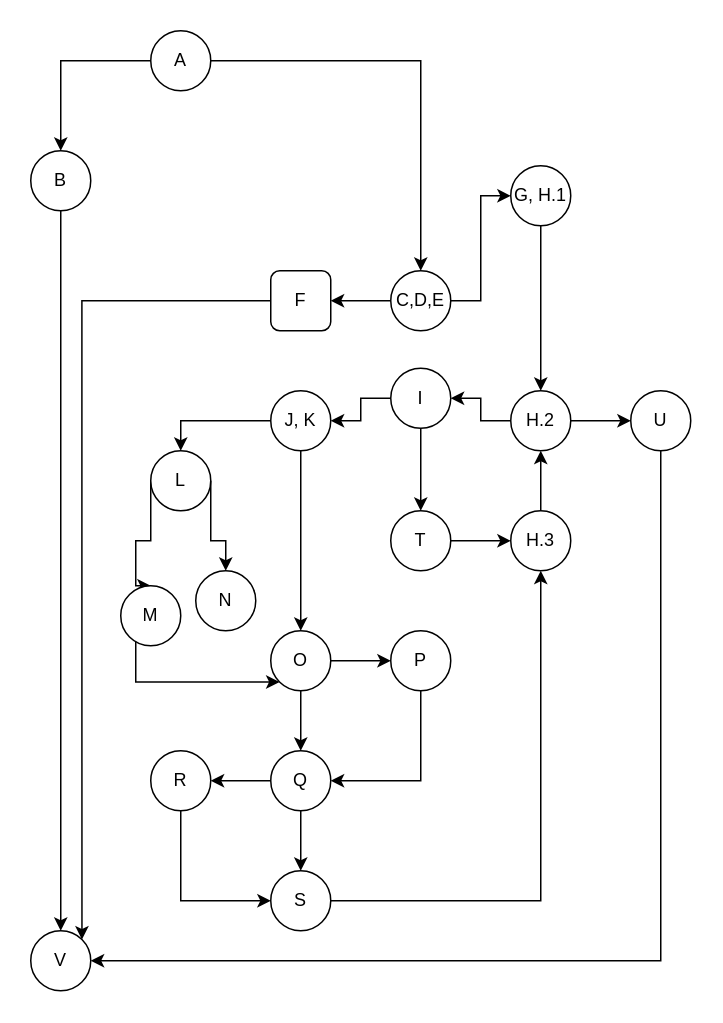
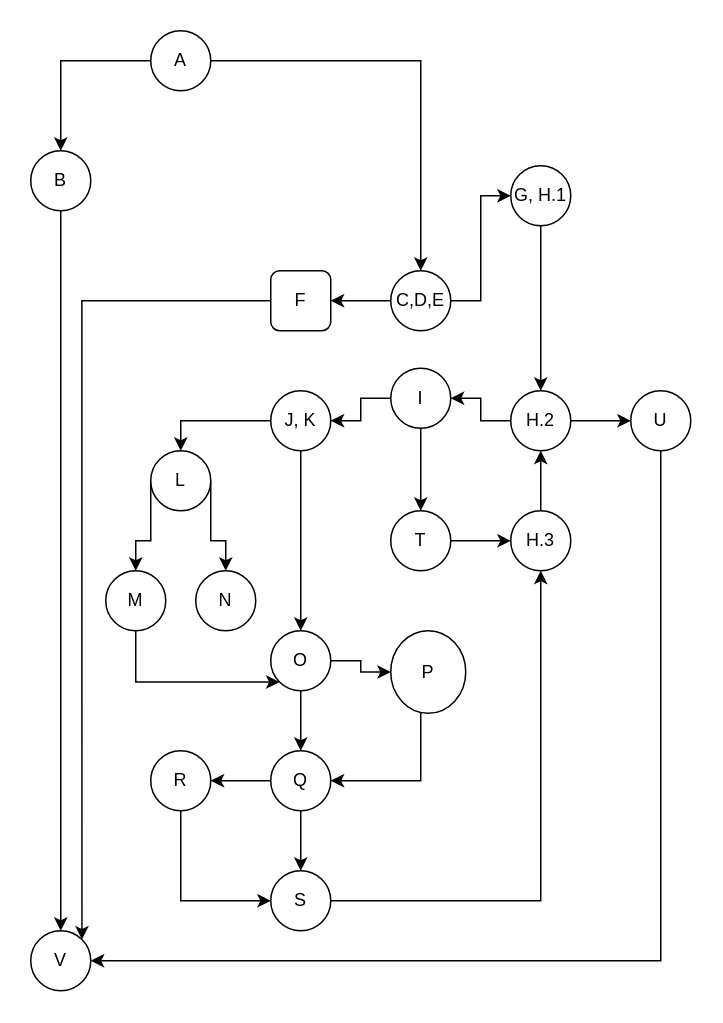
node "M": moved (151, 616) -> (136, 601)
node "P": size 60x60 -> 75x83
